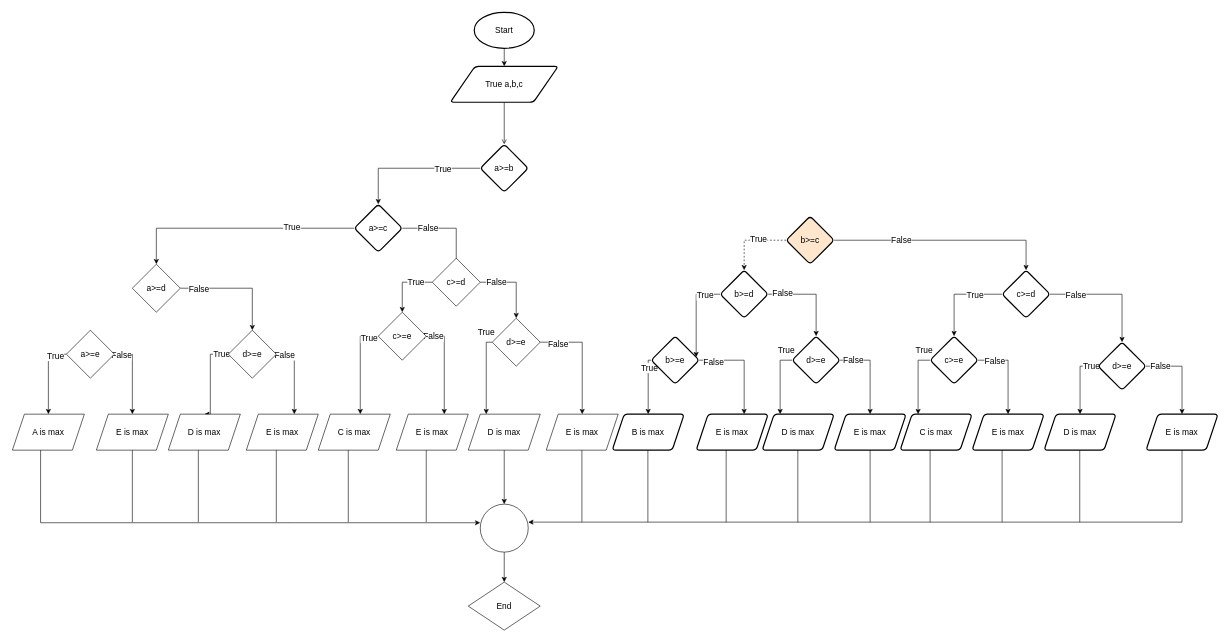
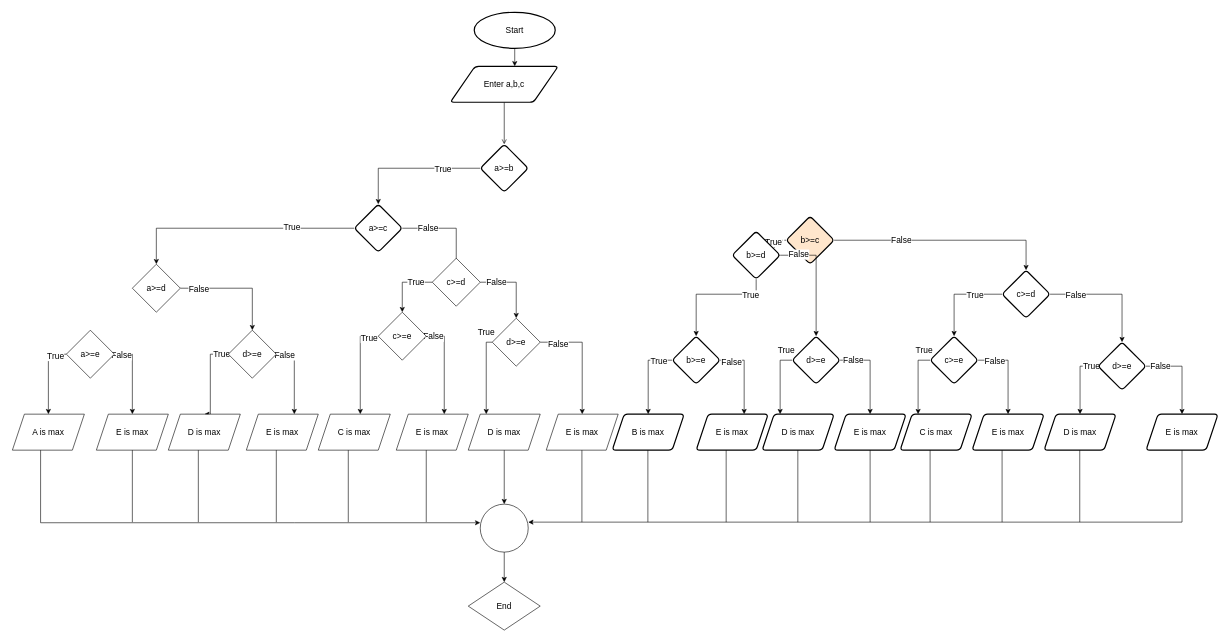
node "Start": size 60x36 -> 81x36
node "True a,b,c": label "True a,b,c" -> "Enter a,b,c"
node "b>=d": moved (744, 294) -> (756, 255)
node "b>=e": moved (675, 360) -> (696, 360)
